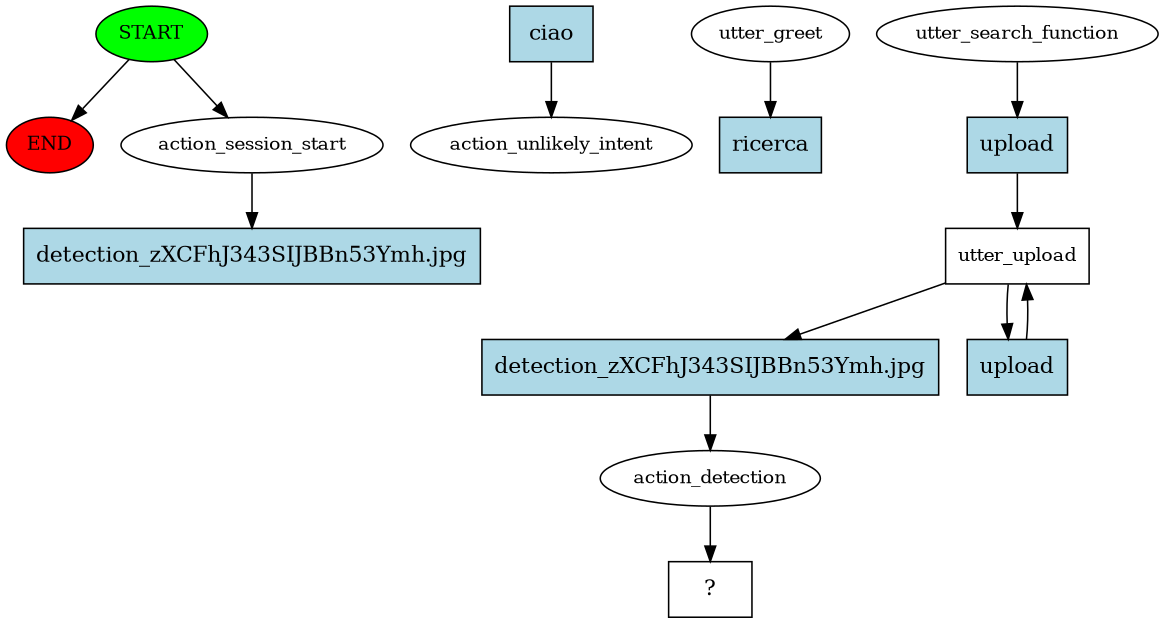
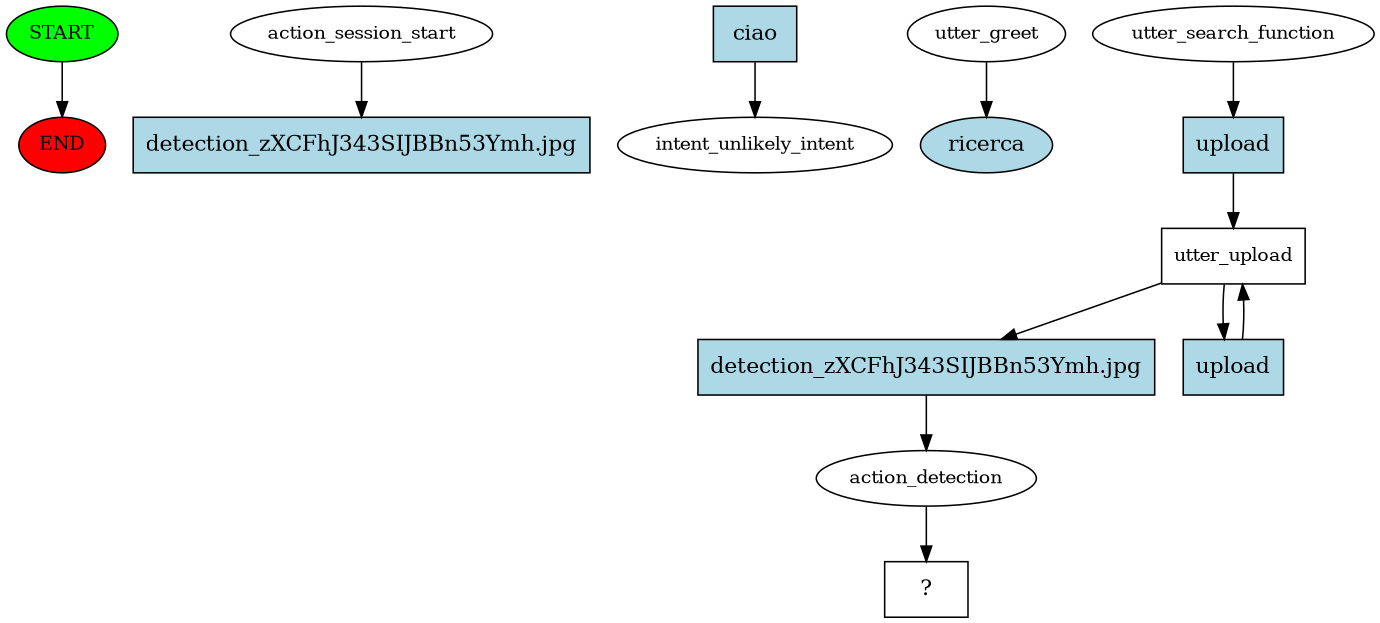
edge "START" -> "action_session_start": removed
node "action_unlikely_intent": label "action_unlikely_intent" -> "intent_unlikely_intent"
node "ricerca": shape box -> ellipse
